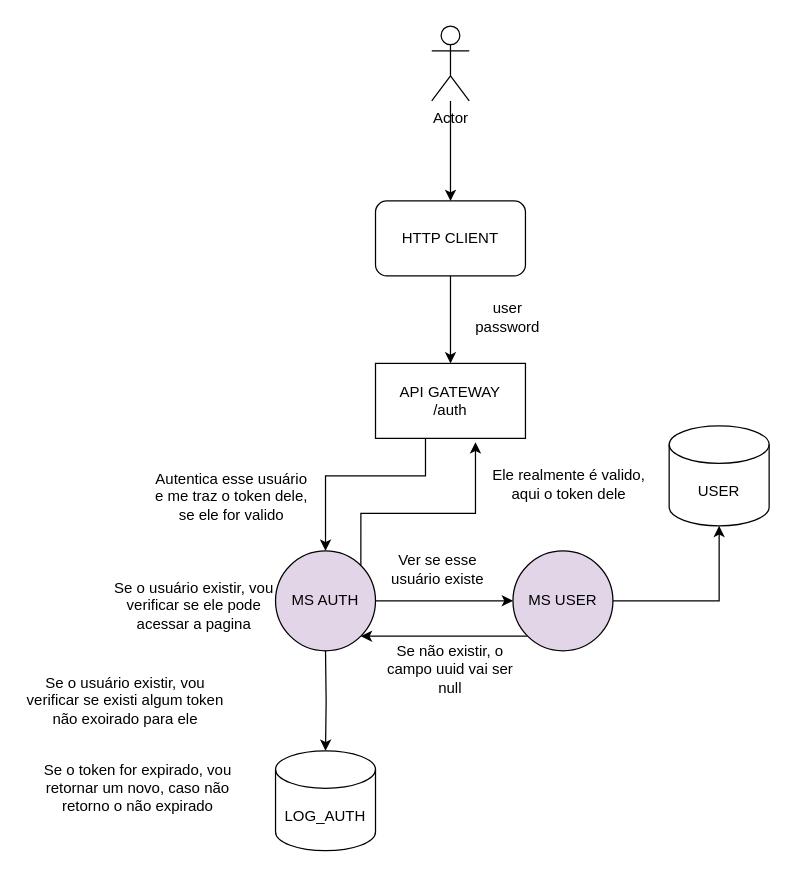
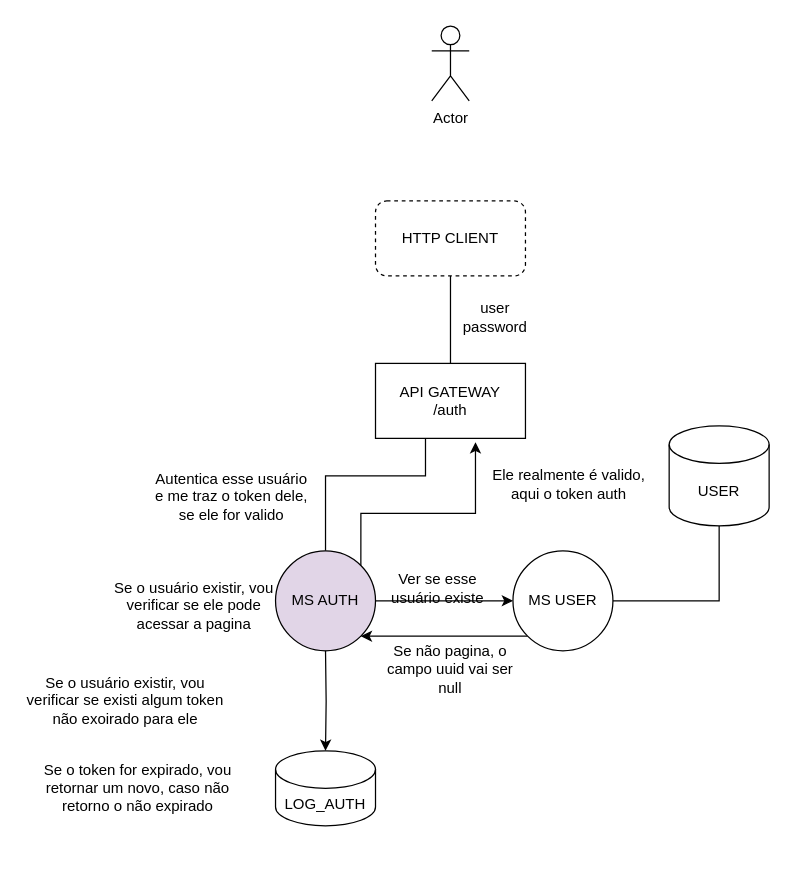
edge "Actor" -> "HTTP CLIENT": removed
node "HTTP CLIENT": style solid -> dashed
node "user password": moved (508, 317) -> (496, 317)
edge "HTTP CLIENT" -> "API GATEWAY /auth": arrowhead classic -> none
node "Ele realmente é valido, aqui o token dele": label "Ele realmente é valido, aqui o token dele" -> "Ele realmente é valido, aqui o token auth"
edge "MS USER" -> "USER": arrowhead classic -> none
edge "API GATEWAY /auth" -> "MS AUTH": arrowhead classic -> none
node "Ver se esse usuário existe": moved (438, 569) -> (438, 588)
node "MS USER": fillcolor #e1d5e7 -> #ffffff
node "Se não existir, o campo uuid vai ser null": label "Se não existir, o campo uuid vai ser null" -> "Se não pagina, o campo uuid vai ser null"
node "LOG_AUTH": size 100x100 -> 100x75
